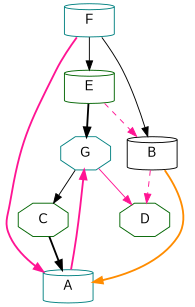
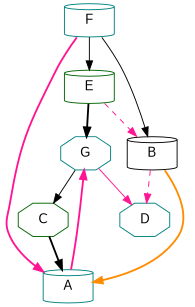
node "D": color darkgreen -> teal
